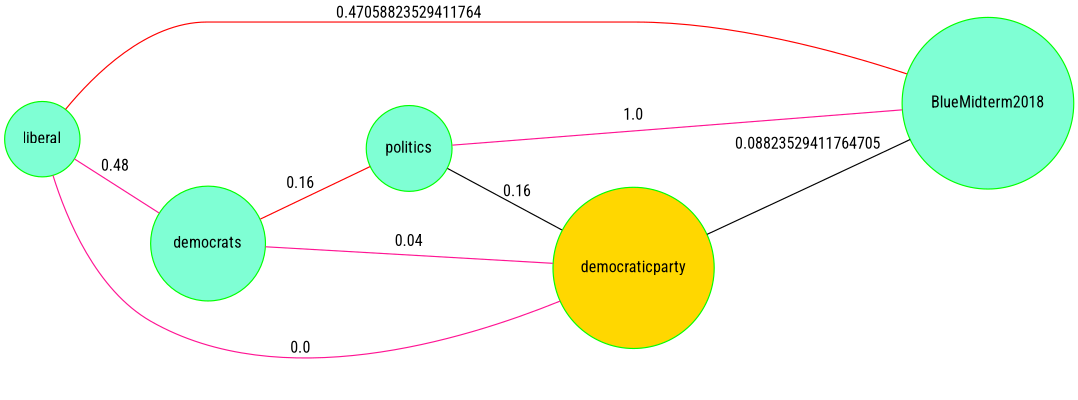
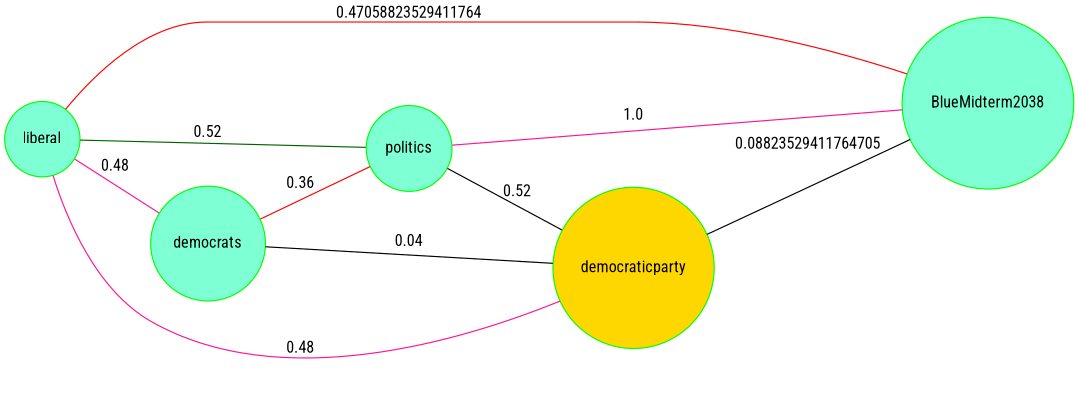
node "BlueMidterm2018": label "BlueMidterm2018" -> "BlueMidterm2038"
edge "liberal" -- "politics": added, label "0.52"
edge "politics" -- "democrats": label "0.16" -> "0.36"
edge "politics" -- "democraticparty": label "0.16" -> "0.52"
edge "democrats" -- "democraticparty": color deeppink -> black
edge "liberal" -- "democraticparty": label "0.0" -> "0.48"
